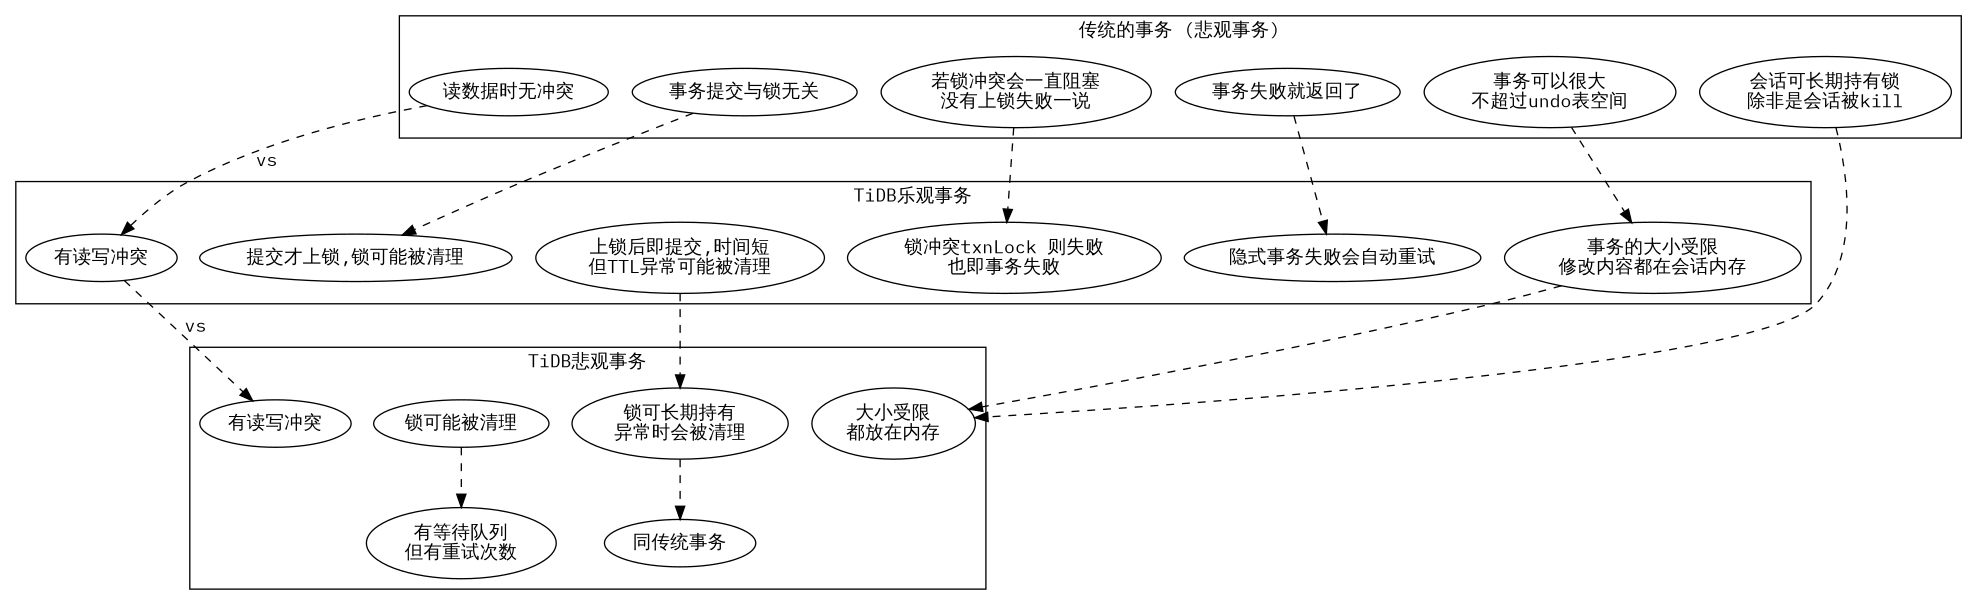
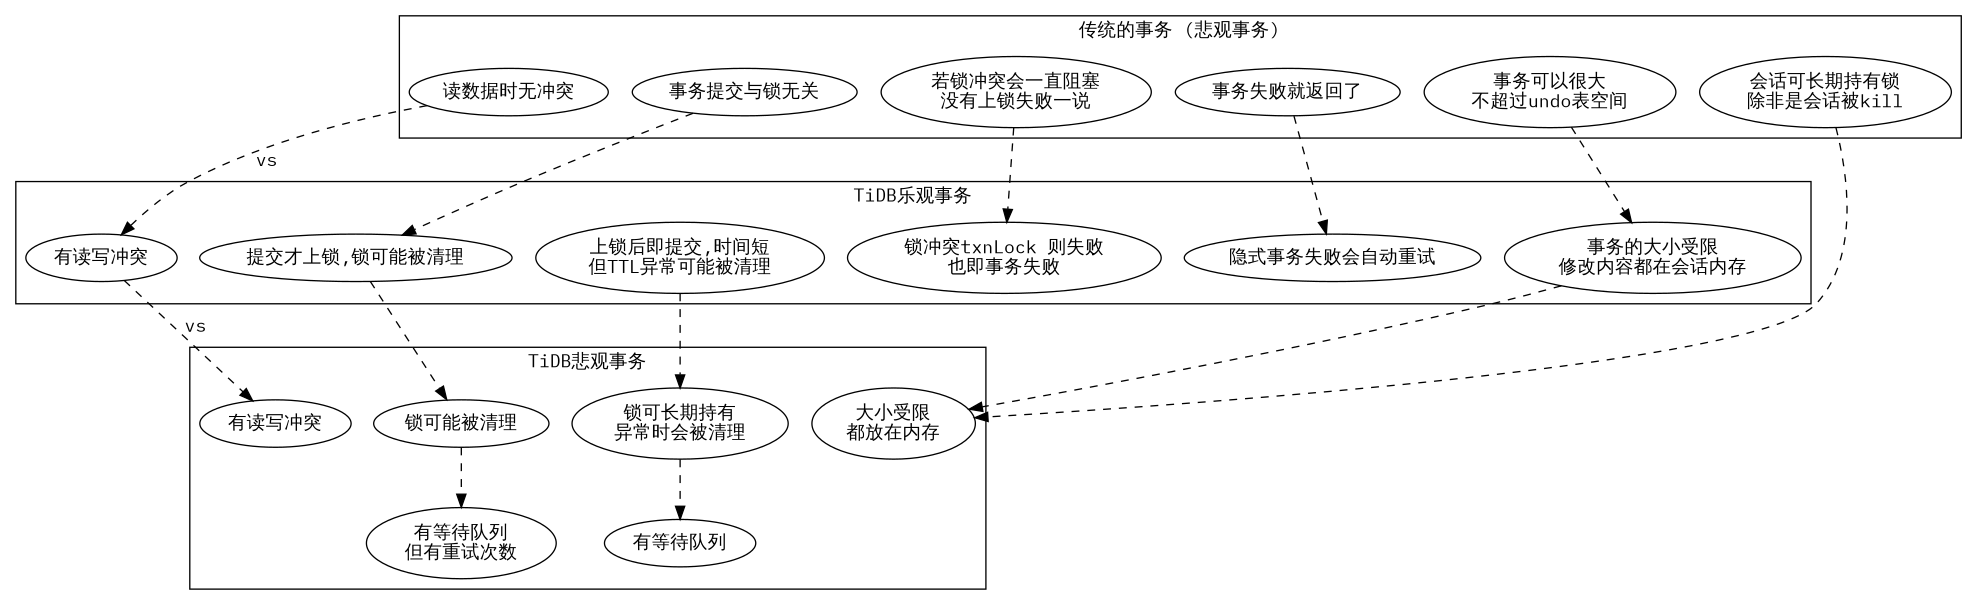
edge "提交才上锁,锁可能被清理" -> "锁可能被清理": added
node "同传统事务": label "同传统事务" -> "有等待队列"
